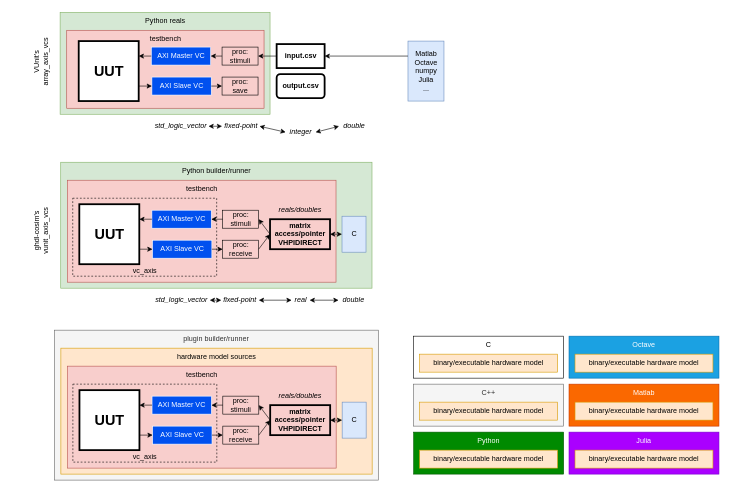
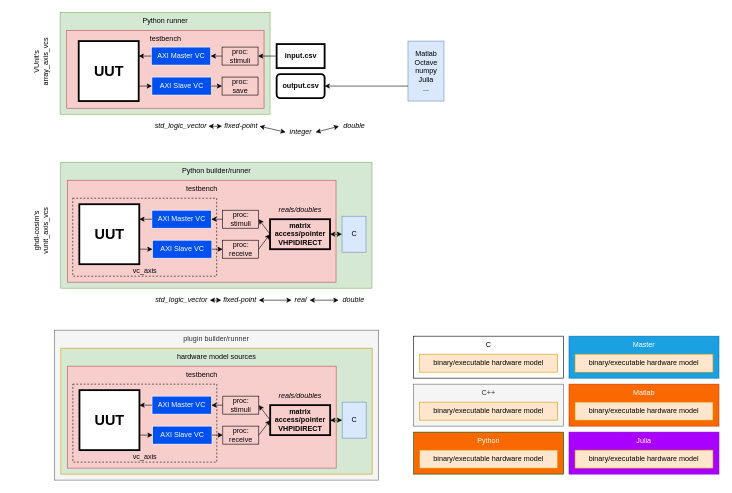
node "Python reals": label "Python reals" -> "Python runner"
edge "Matlab Octave numpy Julia ..." -> "input.csv": removed
edge "Matlab Octave numpy Julia ..." -> "output.csv": added
node "Octave": label "Octave" -> "Master"
node "hardware model sources": fillcolor #ffe6cc -> #d5e8d4
node "Python": fillcolor #008a00 -> #fa6800
